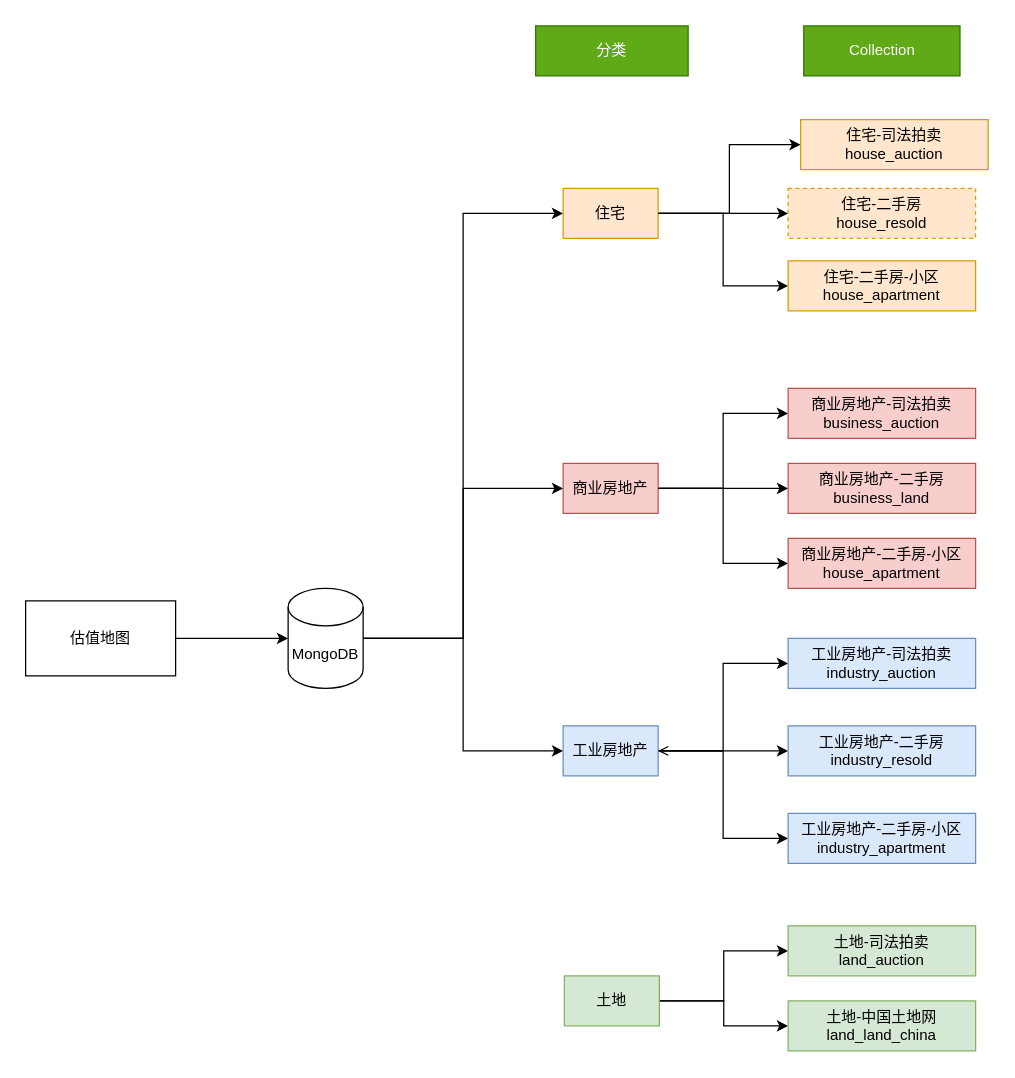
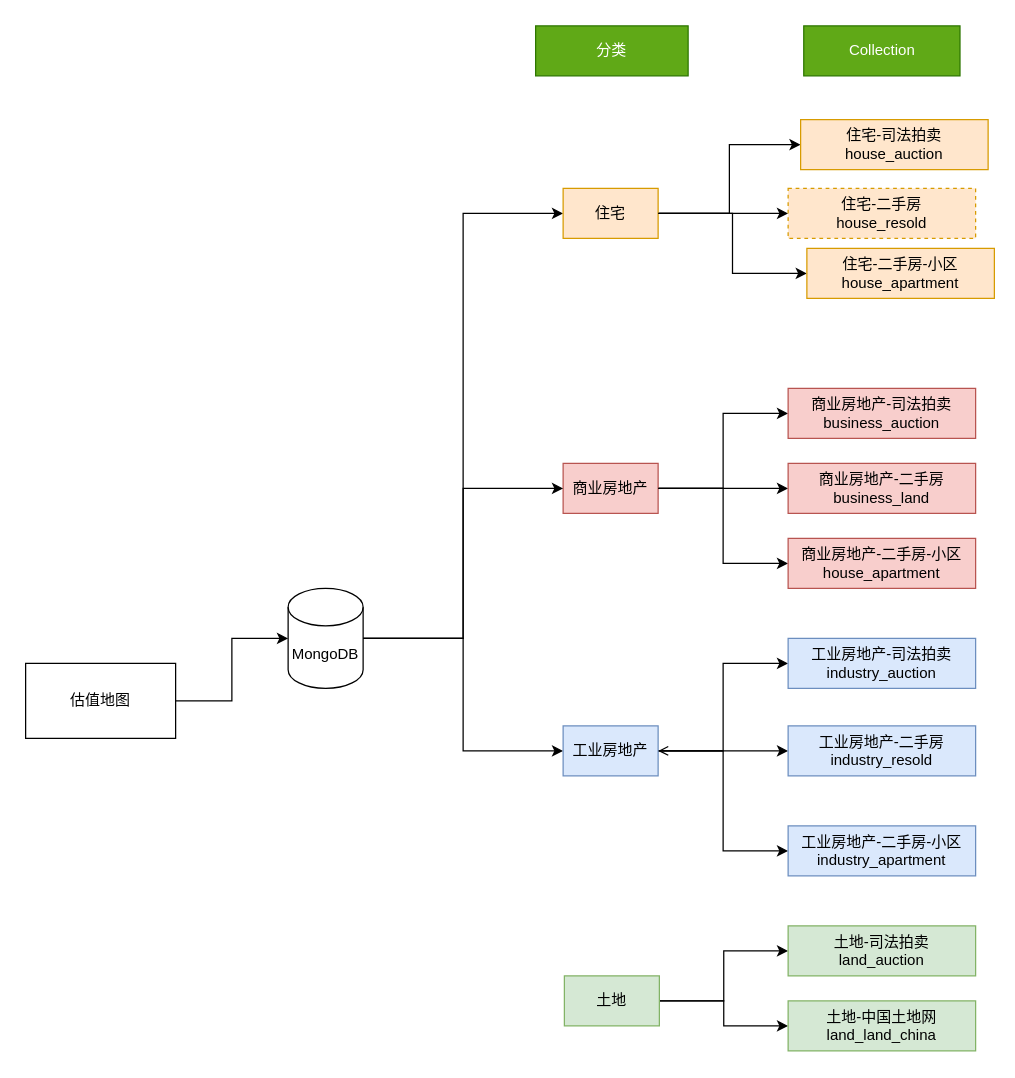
node "住宅-二手房-小区 house_apartment": moved (882, 286) -> (901, 273)
node "估值地图": moved (101, 638) -> (101, 701)
node "工业房地产-二手房-小区 industry_apartment": moved (882, 838) -> (882, 851)
